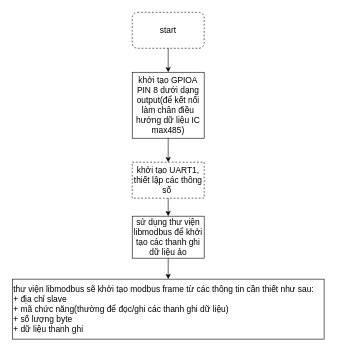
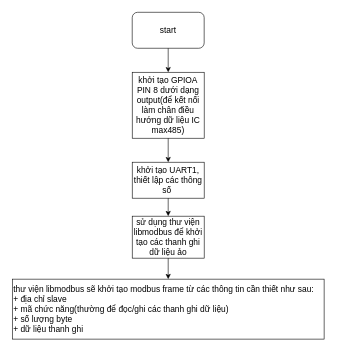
node "start": style dashed -> solid
node "khởi tạo UART1, thiết lập các thông số": style dashed -> solid
